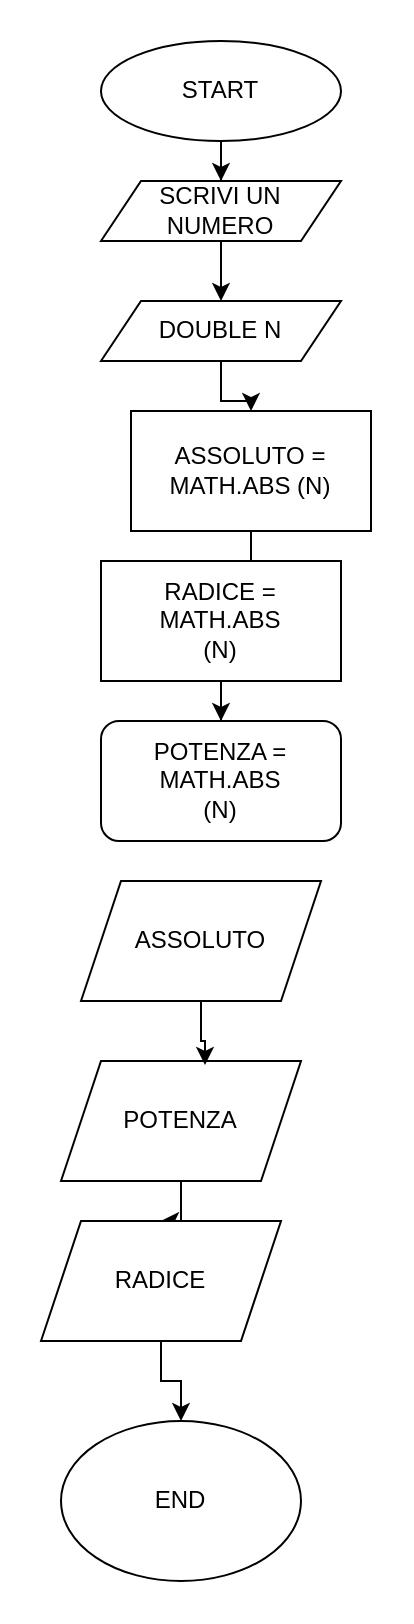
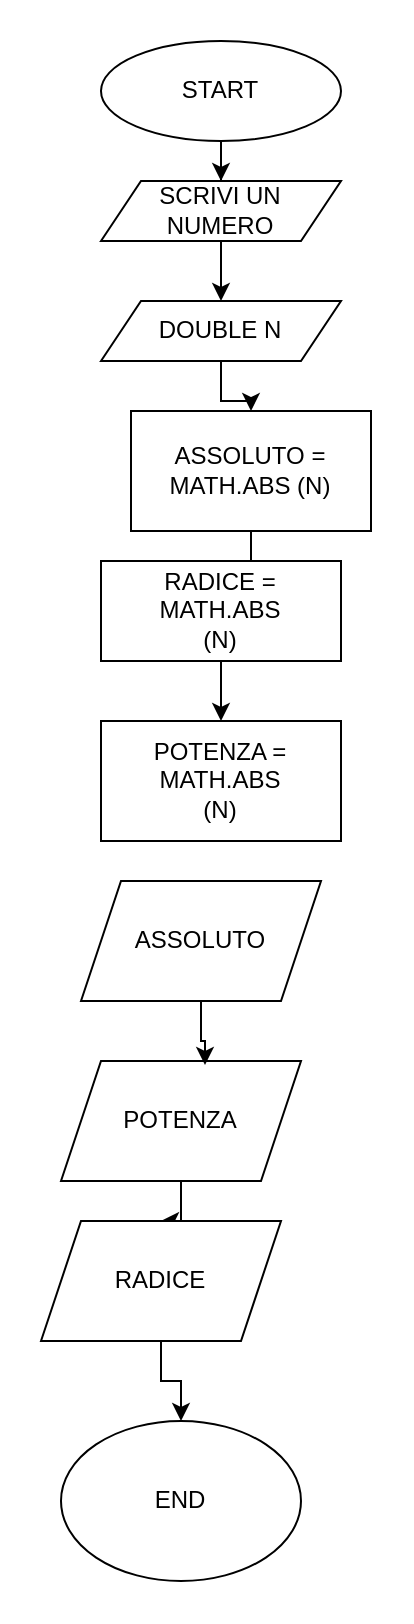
node "RADICE = MATH.ABS (N)": size 240x120 -> 240x100
node "POTENZA = MATH.ABS (N)": shape rounded rectangle -> rectangle
